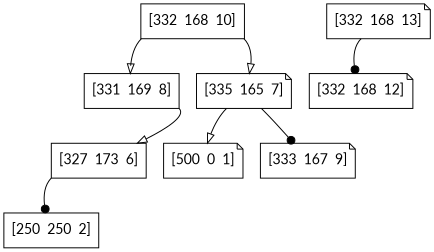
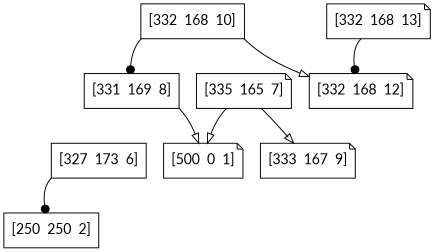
edge "[332  168  10]" -> "[335  165  7]": now "[332  168  10]" -> "[332  168  12]"
edge "[332  168  10]" -> "[331  169  8]": arrowhead onormal -> dot
edge "[335  165  7]" -> "[333  167  9]": arrowhead dot -> onormal
edge "[331  169  8]" -> "[327  173  6]": now "[331  169  8]" -> "[500  0  1]"
